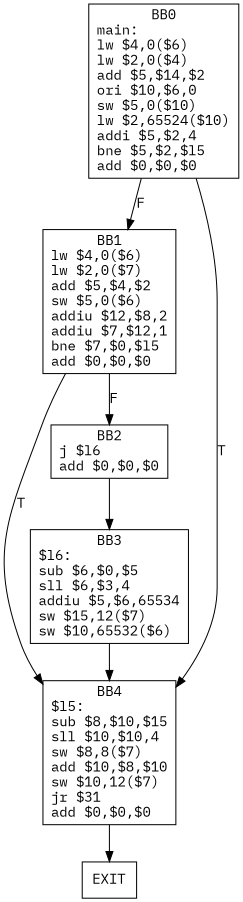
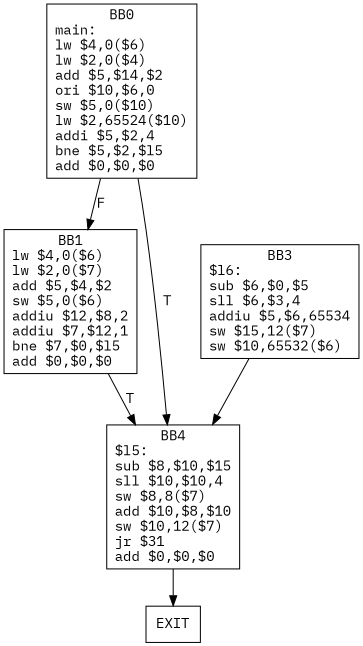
node "BB2 j $l6 add $0,$0,$0": removed
